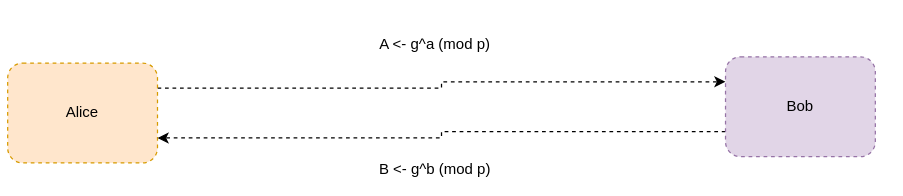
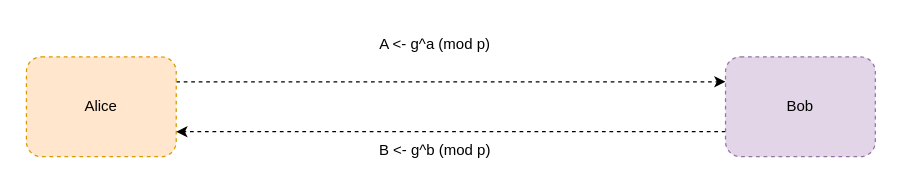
node "Alice": moved (82, 113) -> (101, 107)
node "B <- g^b (mod p)": moved (435, 169) -> (435, 151)
